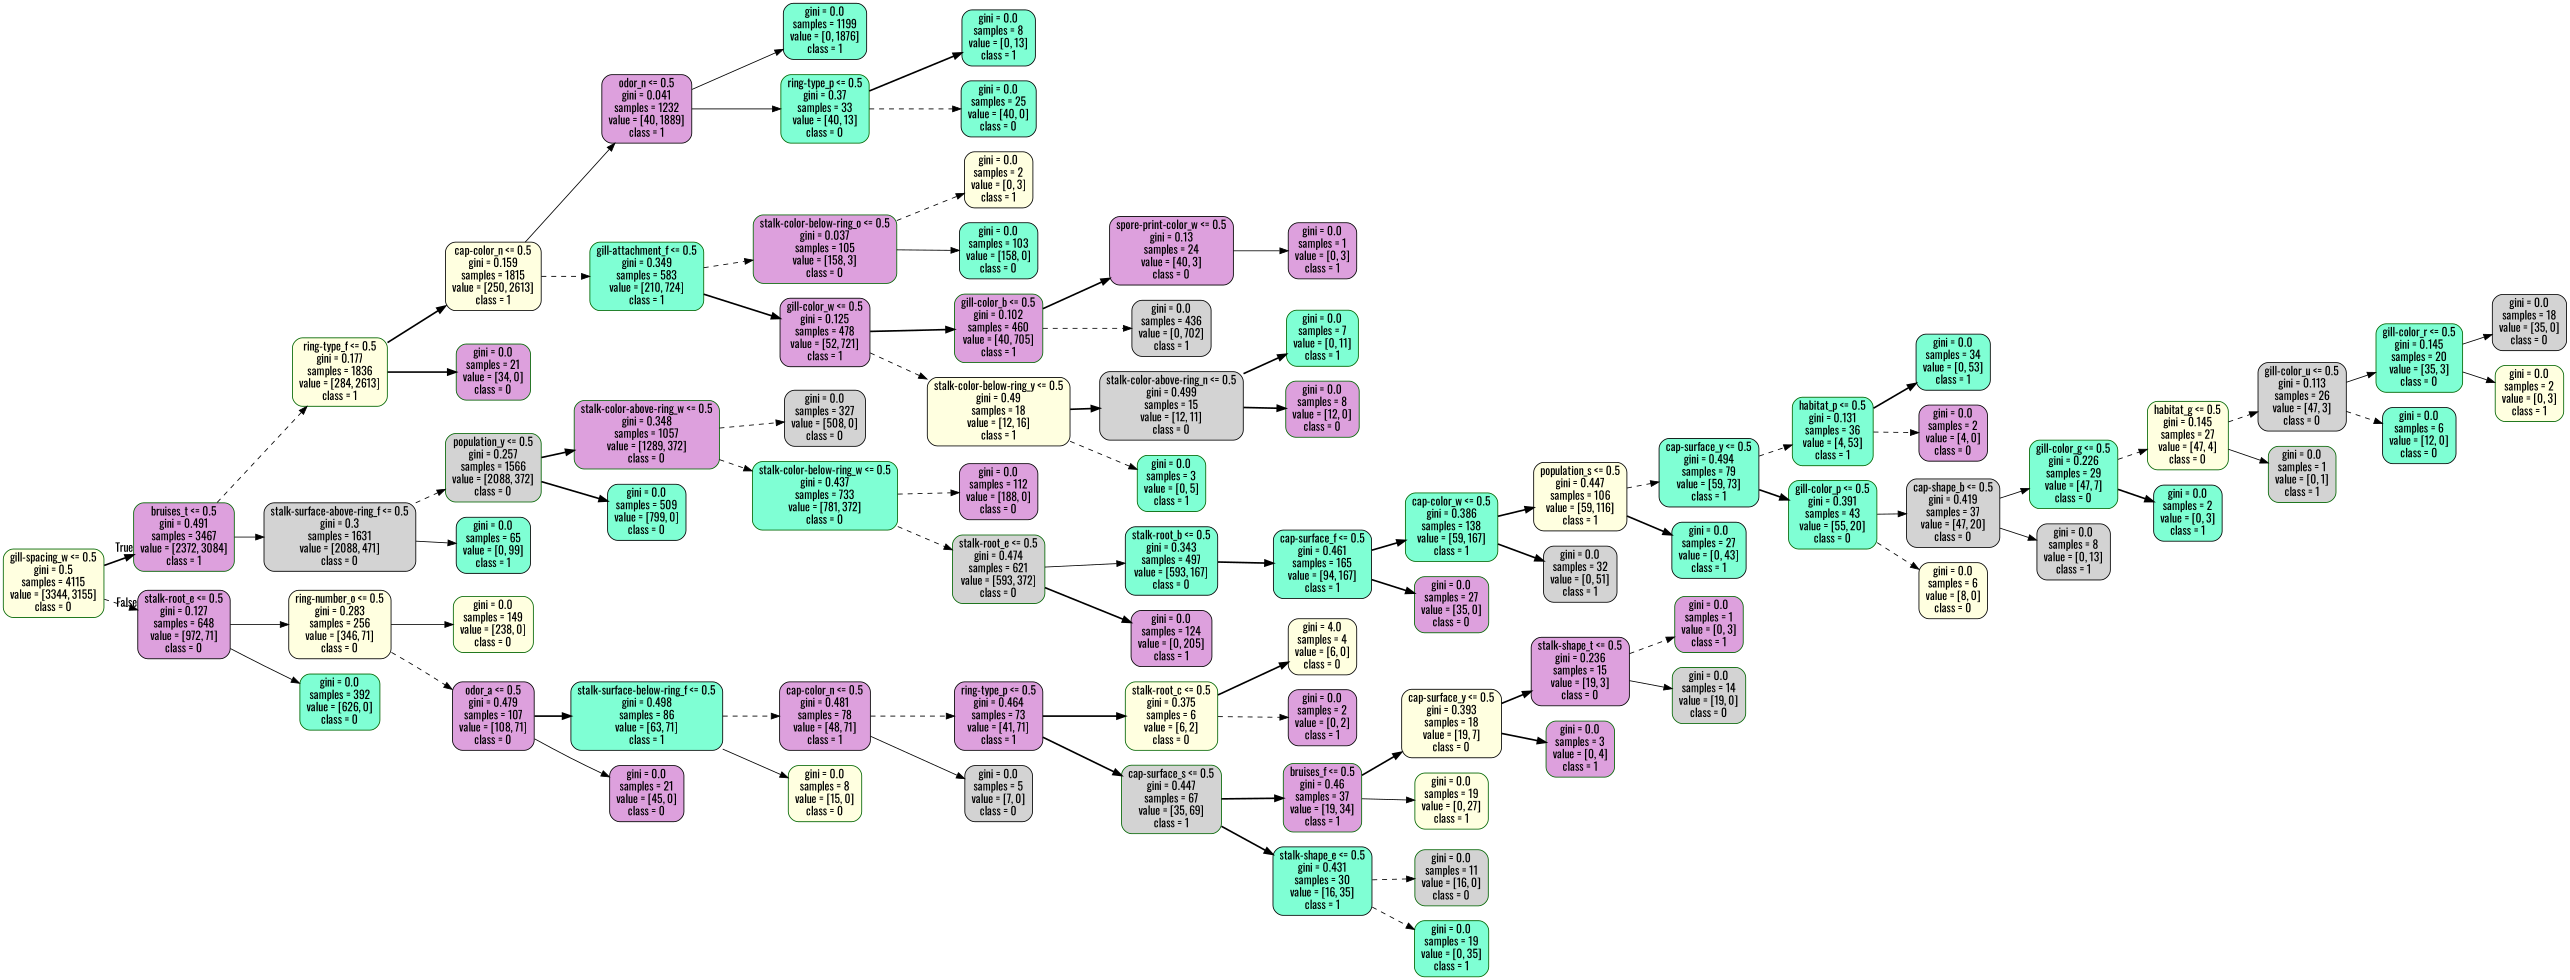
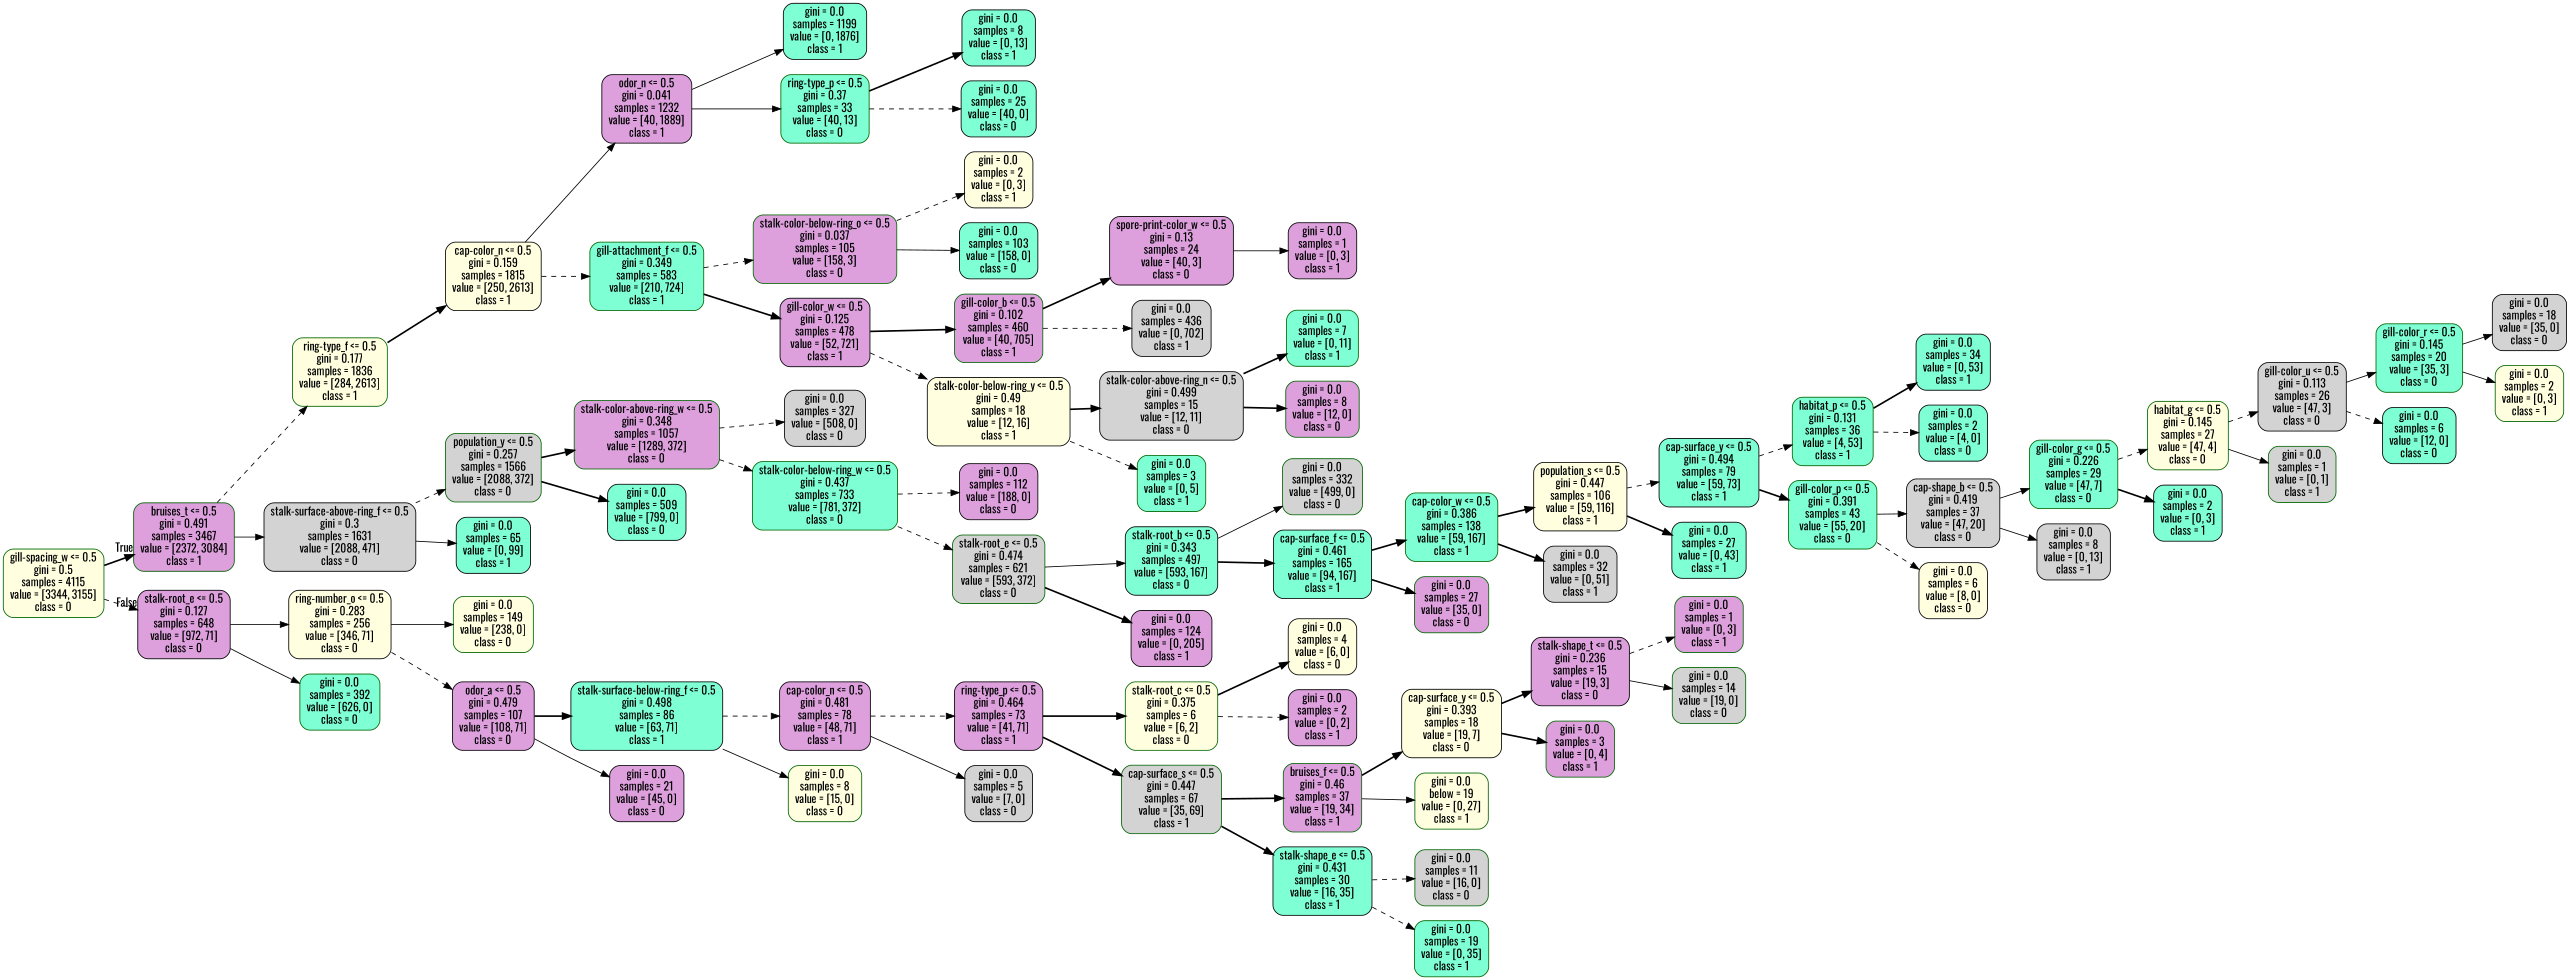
node "gini = 0.0 samples = 21 value = [34, 0] class = 0": removed
node "gini = 0.0 samples = 2 value = [4, 0] class = 0": fillcolor plum -> aquamarine
node "gini = 0.0 samples = 332 value = [499, 0] class = 0": added
node "gini = 4.0 samples = 4 value = [6, 0] class = 0": label "gini = 4.0 samples = 4 value = [6, 0] class = 0" -> "gini = 0.0 samples = 4 value = [6, 0] class = 0"
node "gini = 0.0 samples = 19 value = [0, 27] class = 1": label "gini = 0.0 samples = 19 value = [0, 27] class = 1" -> "gini = 0.0 below = 19 value = [0, 27] class = 1"
